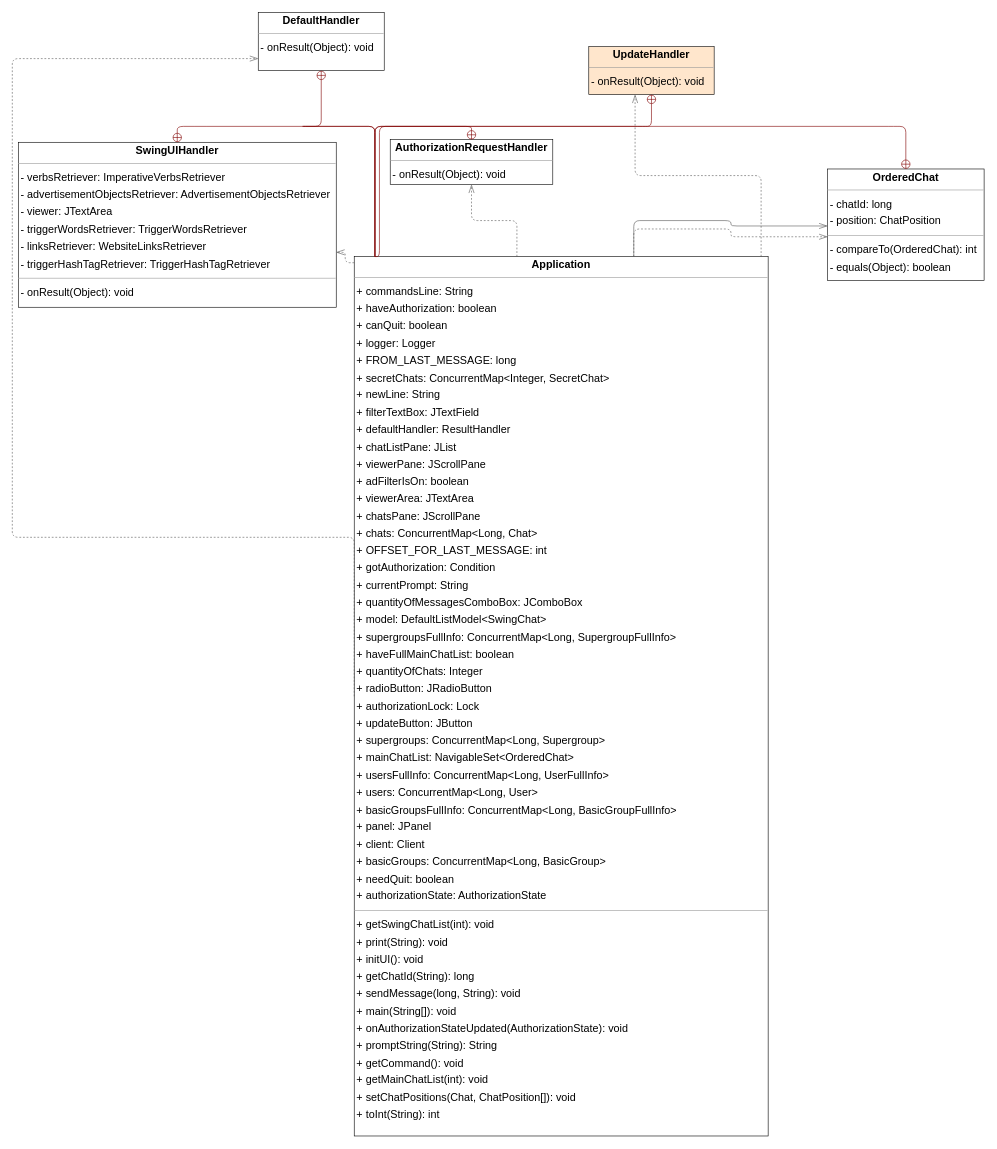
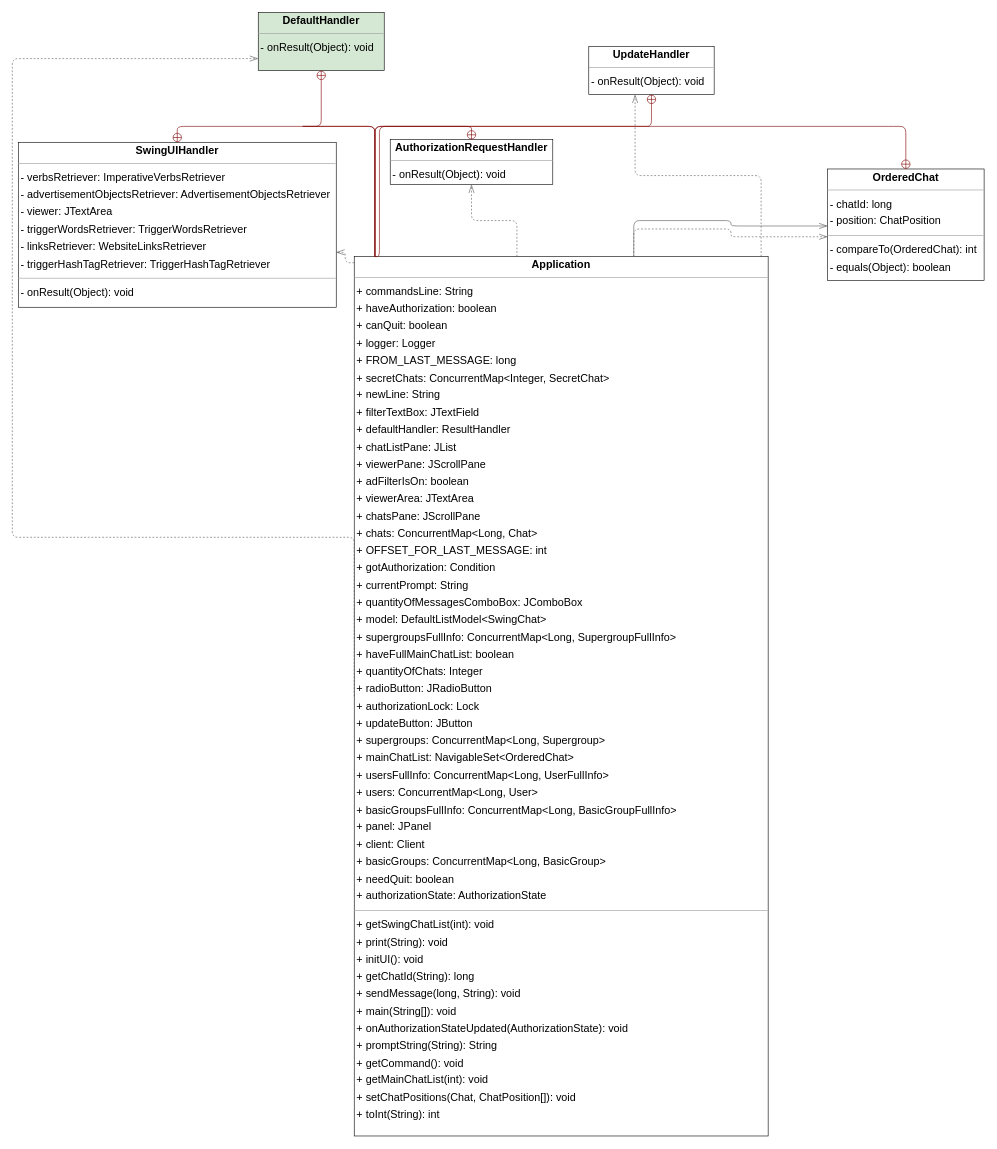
node "DefaultHandler - onResult(Object): void": fillcolor #ffffff -> #d5e8d4
node "UpdateHandler - onResult(Object): void": fillcolor #ffe6cc -> #ffffff
